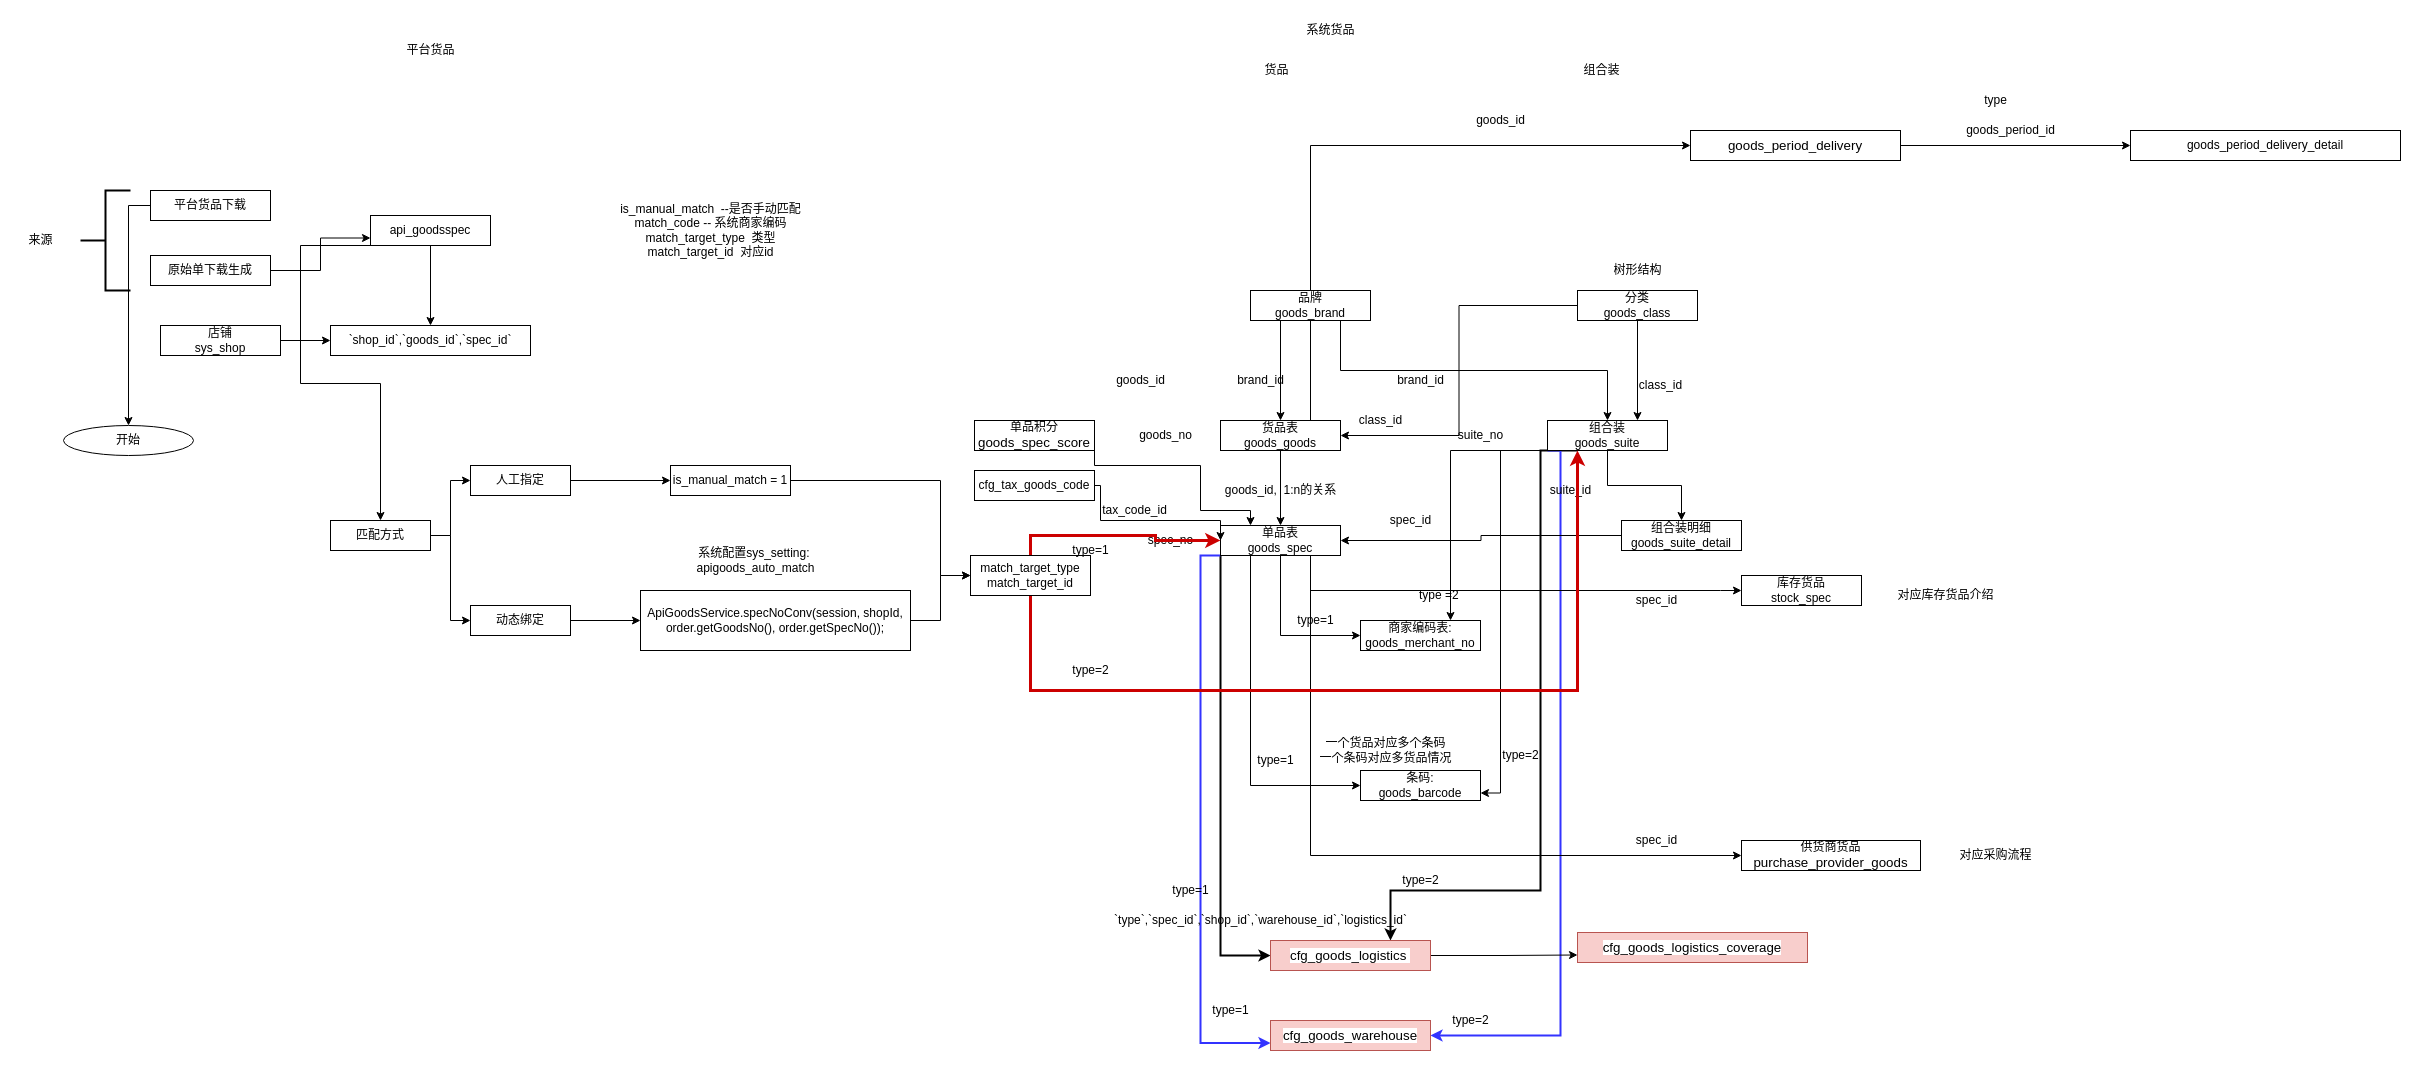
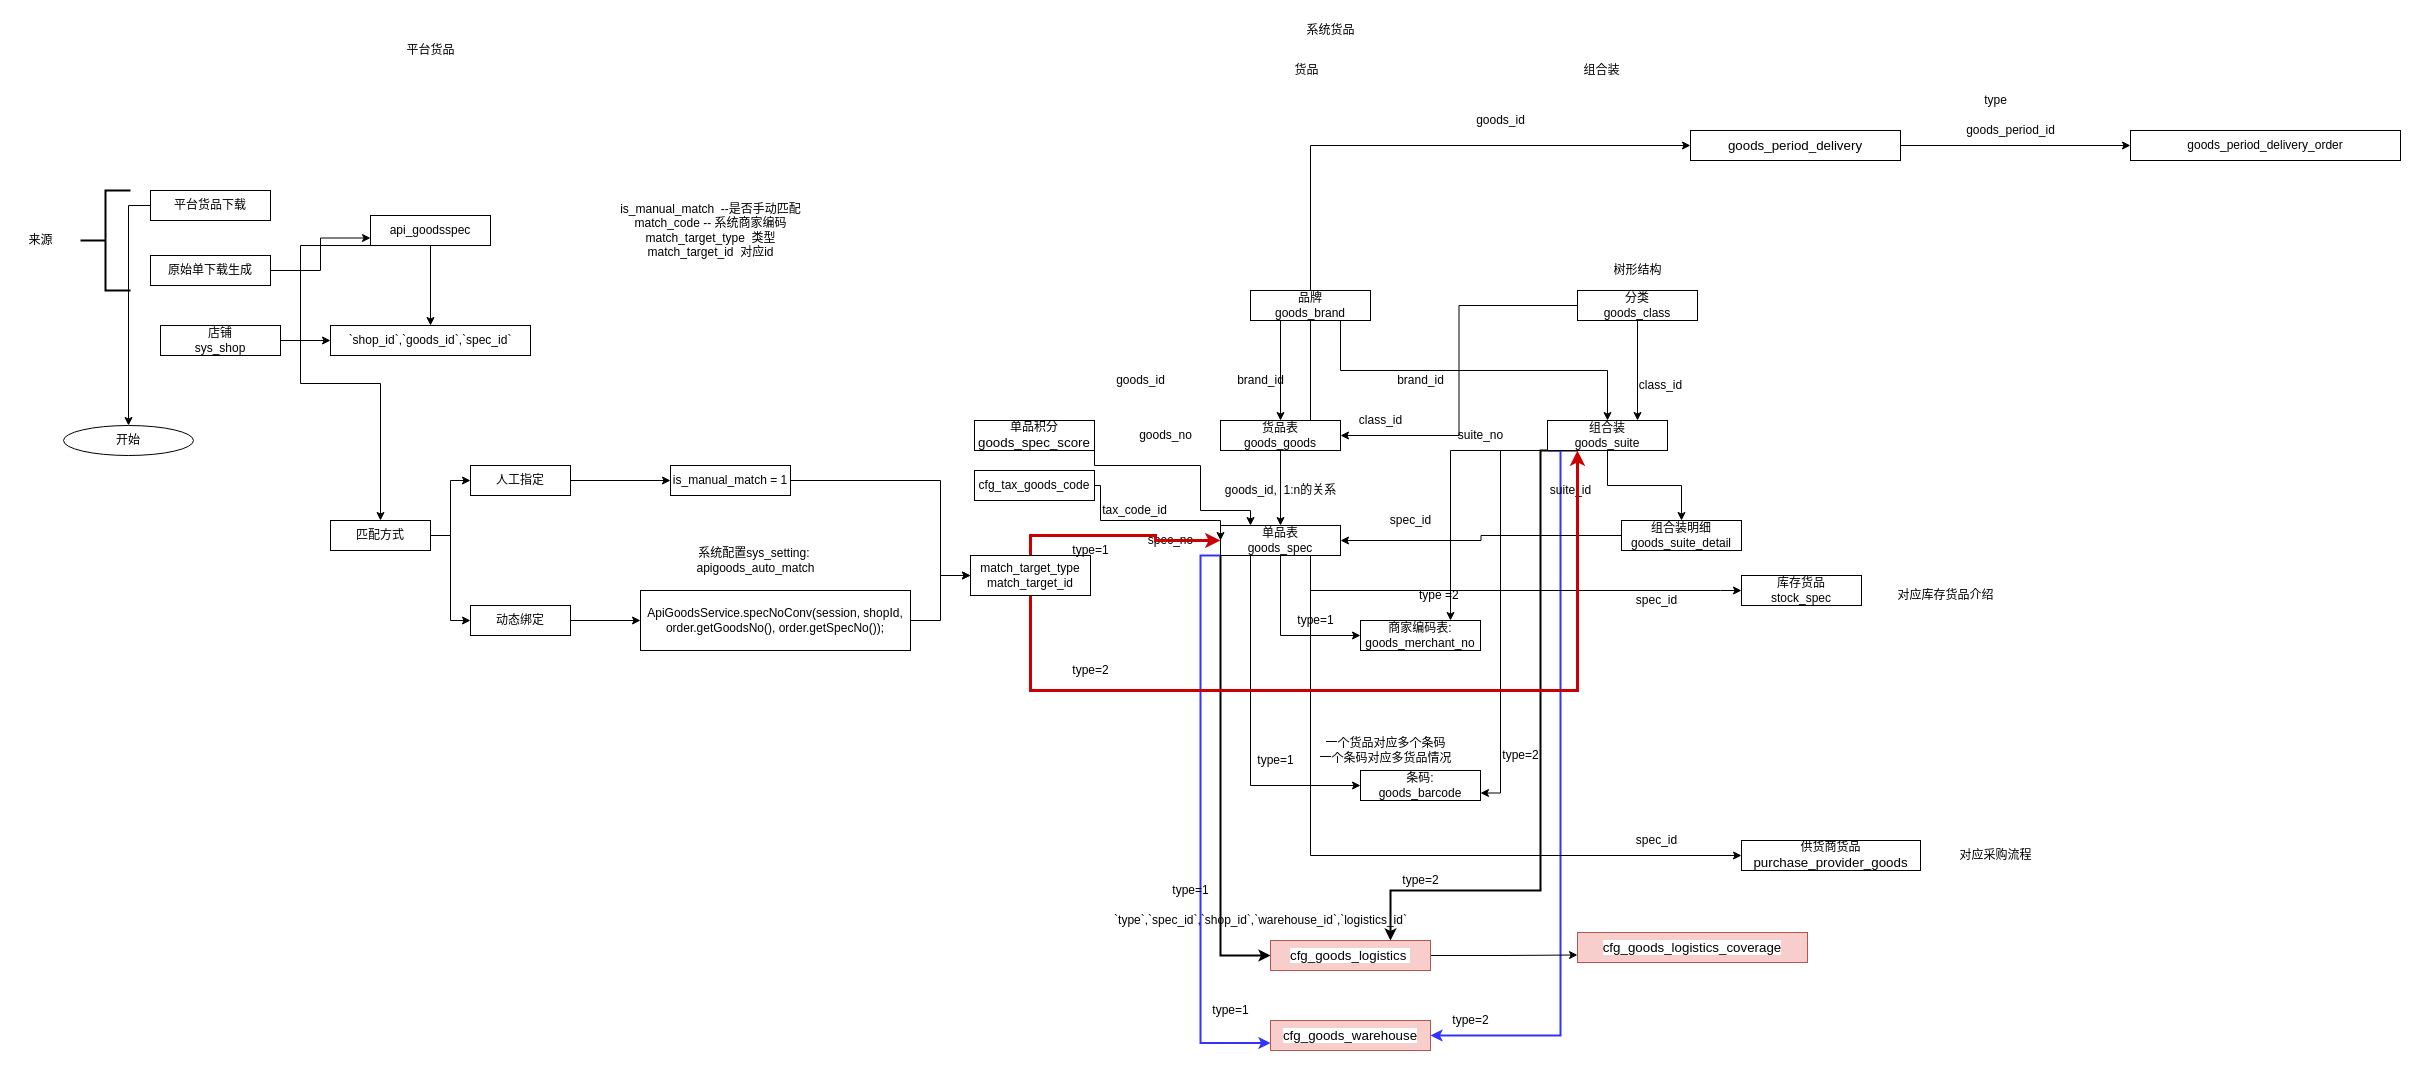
node "货品": moved (1277, 71) -> (1307, 71)
node "goods_period_delivery_detail": label "goods_period_delivery_detail" -> "goods_period_delivery_order"
